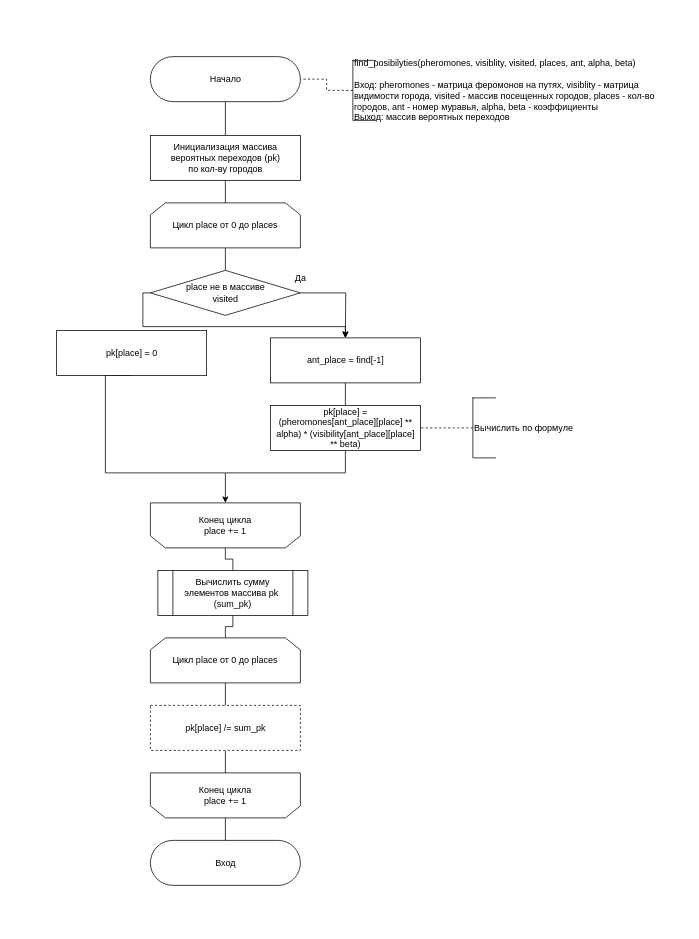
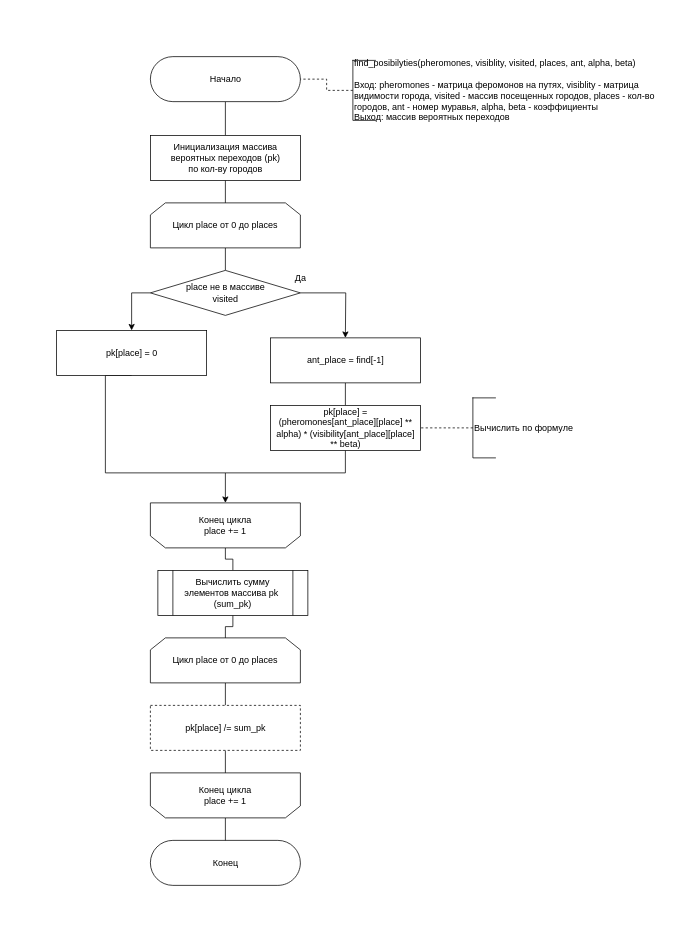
edge "place не в массиве visited" -> "ant_place = find[-1]": now "place не в массиве visited" -> "pk[place] = 0"
node "Вход": label "Вход" -> "Конец"
